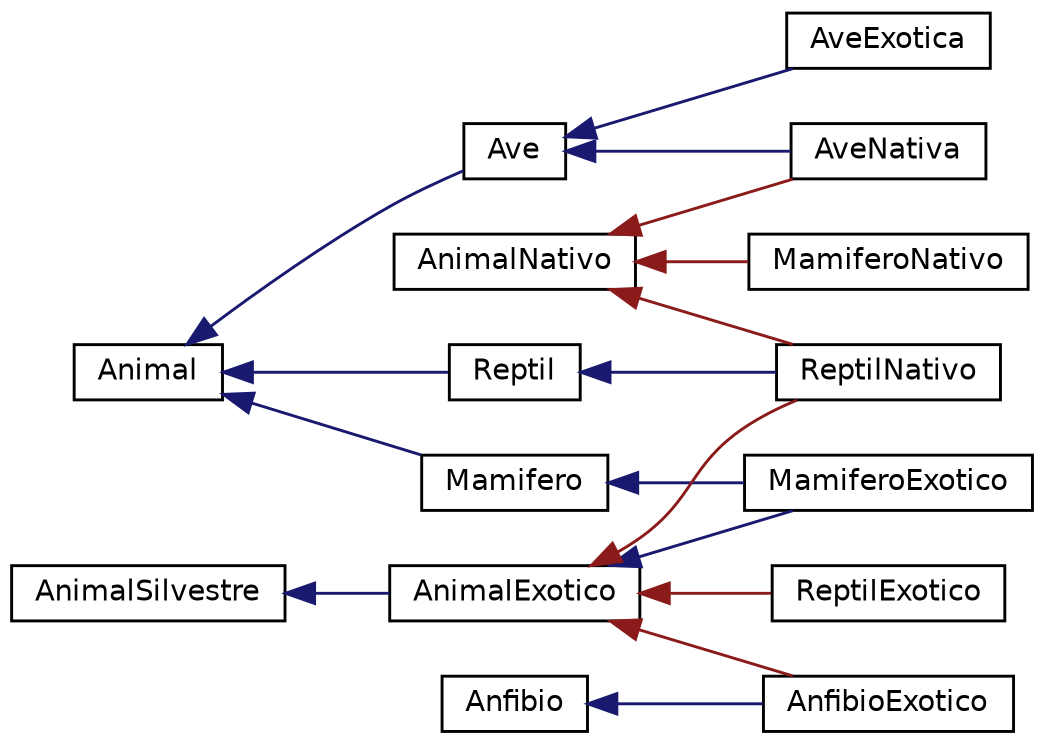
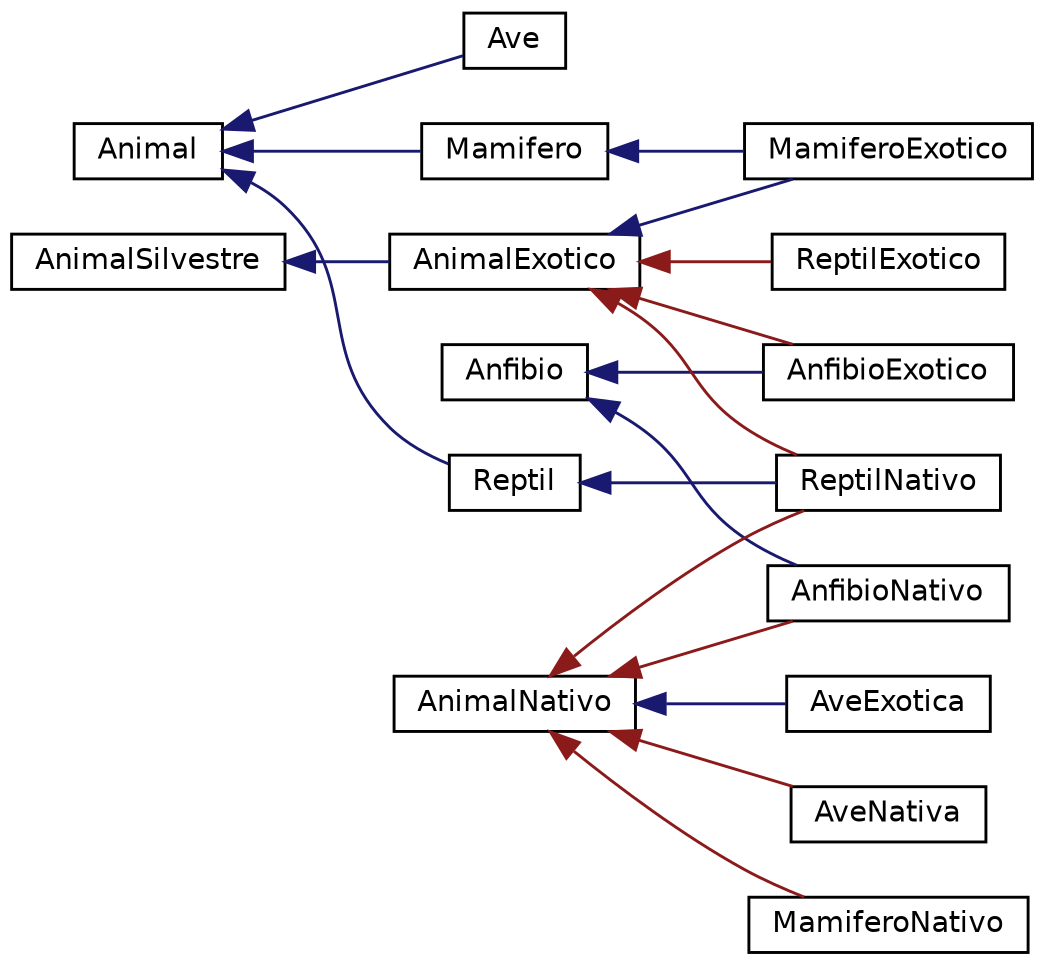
edge "AveExotica" -> "Ave": now "AveExotica" -> "AnimalNativo"
edge "AveNativa" -> "Ave": removed
node "AnfibioNativo": added
